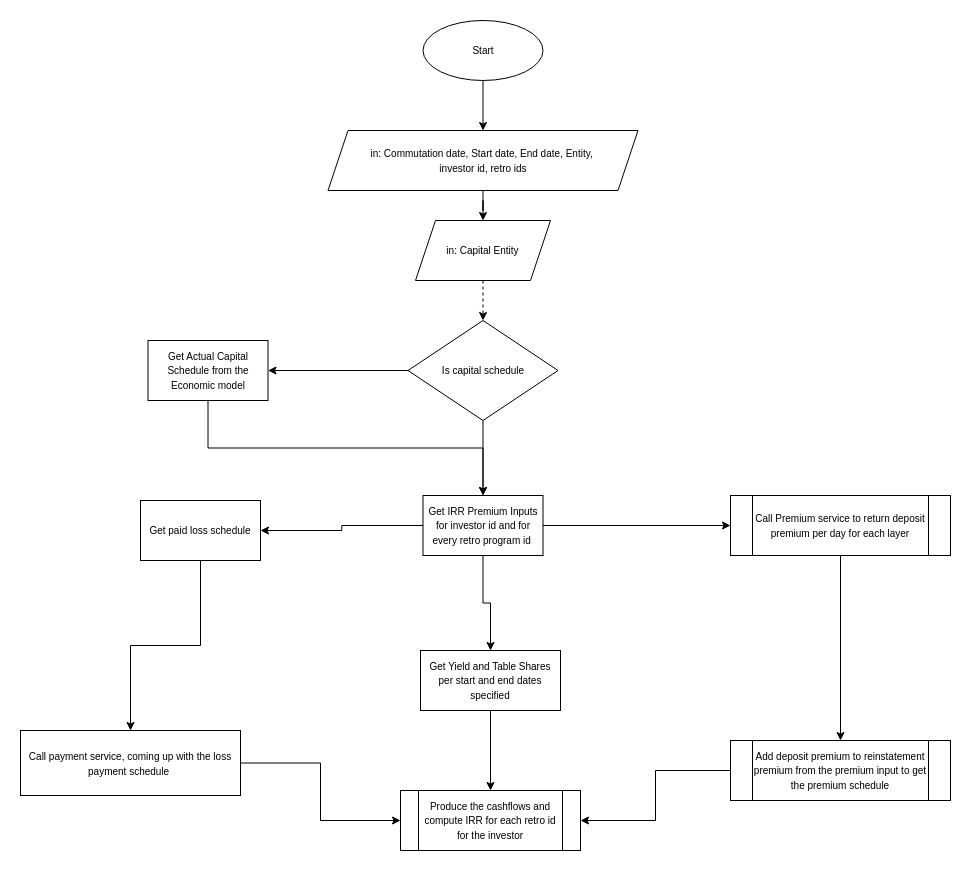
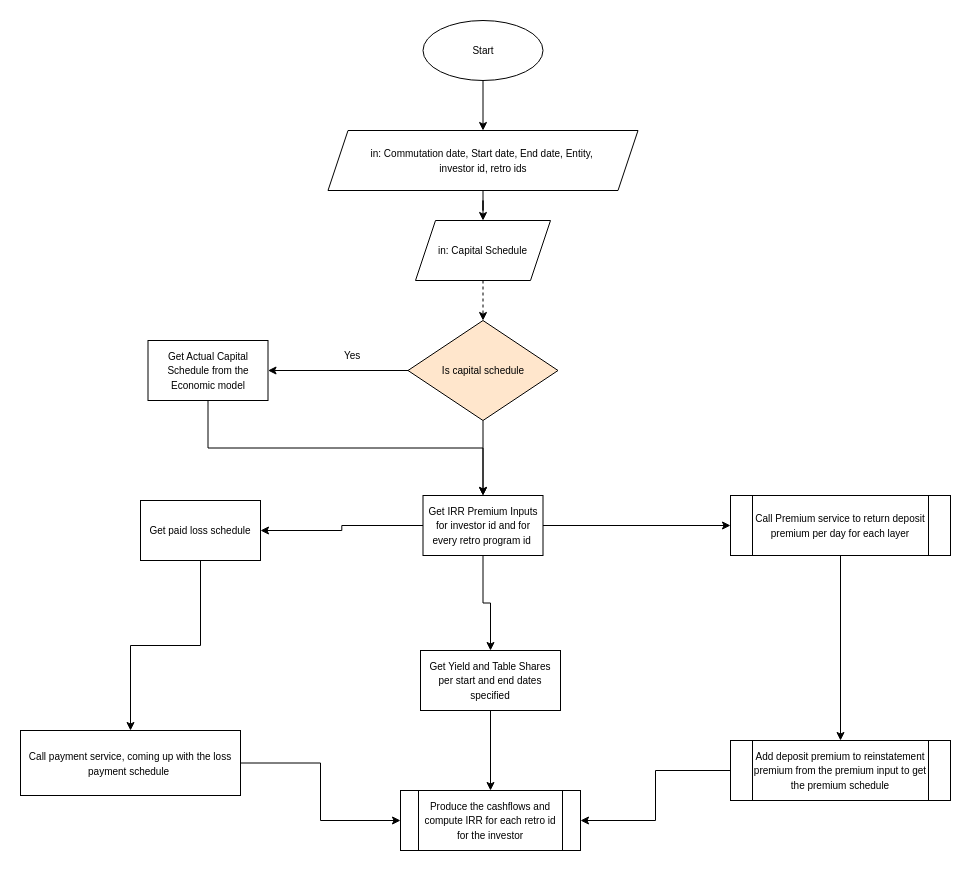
node "in: Capital Entity": label "in: Capital Entity" -> "in: Capital Schedule"
node "Yes": added
node "Is capital schedule": fillcolor #ffffff -> #ffe6cc
